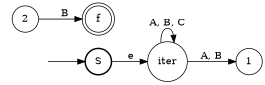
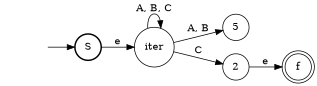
edge "2" -> "f": label "B" -> "e"
edge "iter" -> "2": added, label "C"
node "1": label "1" -> "5"
